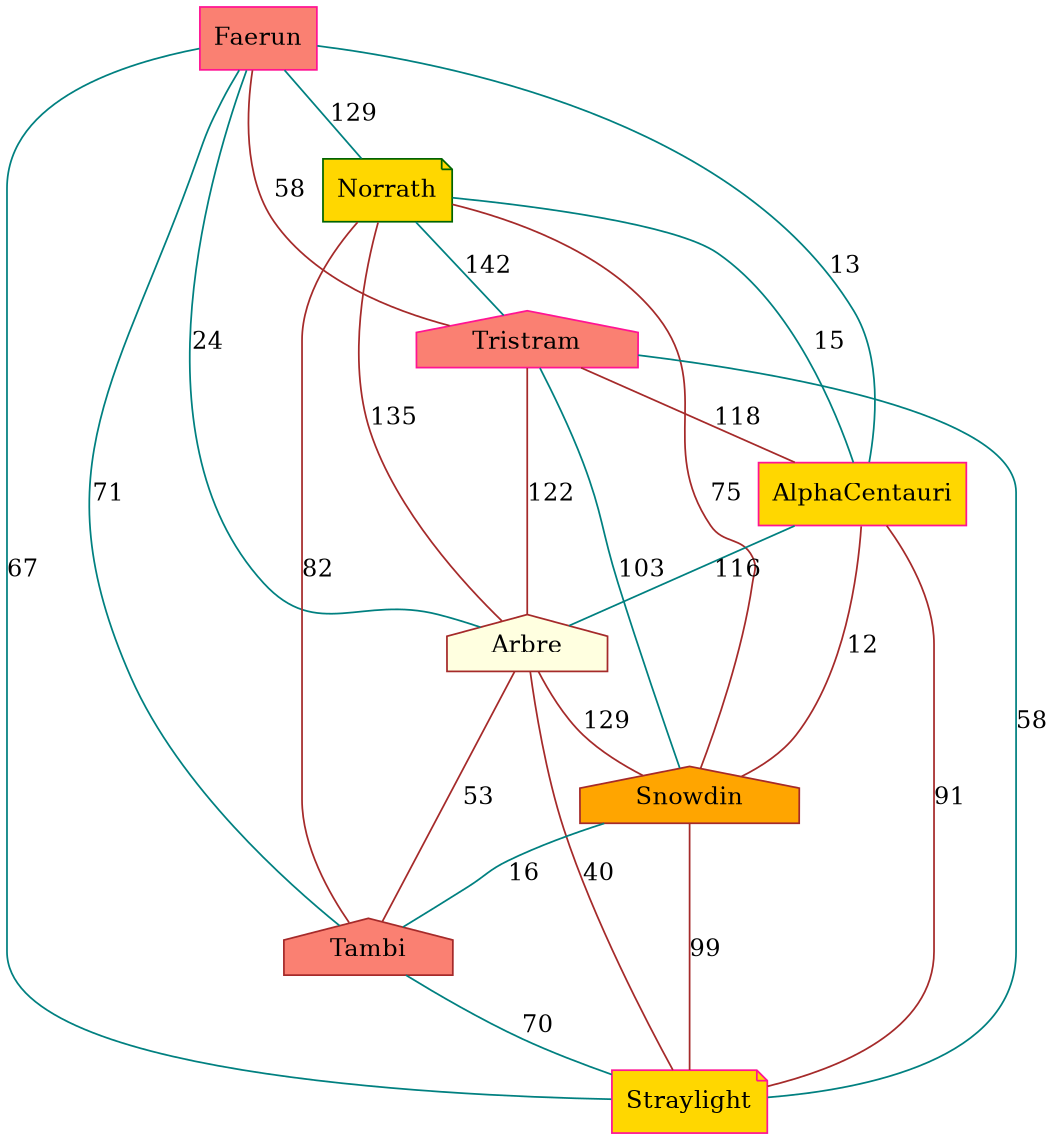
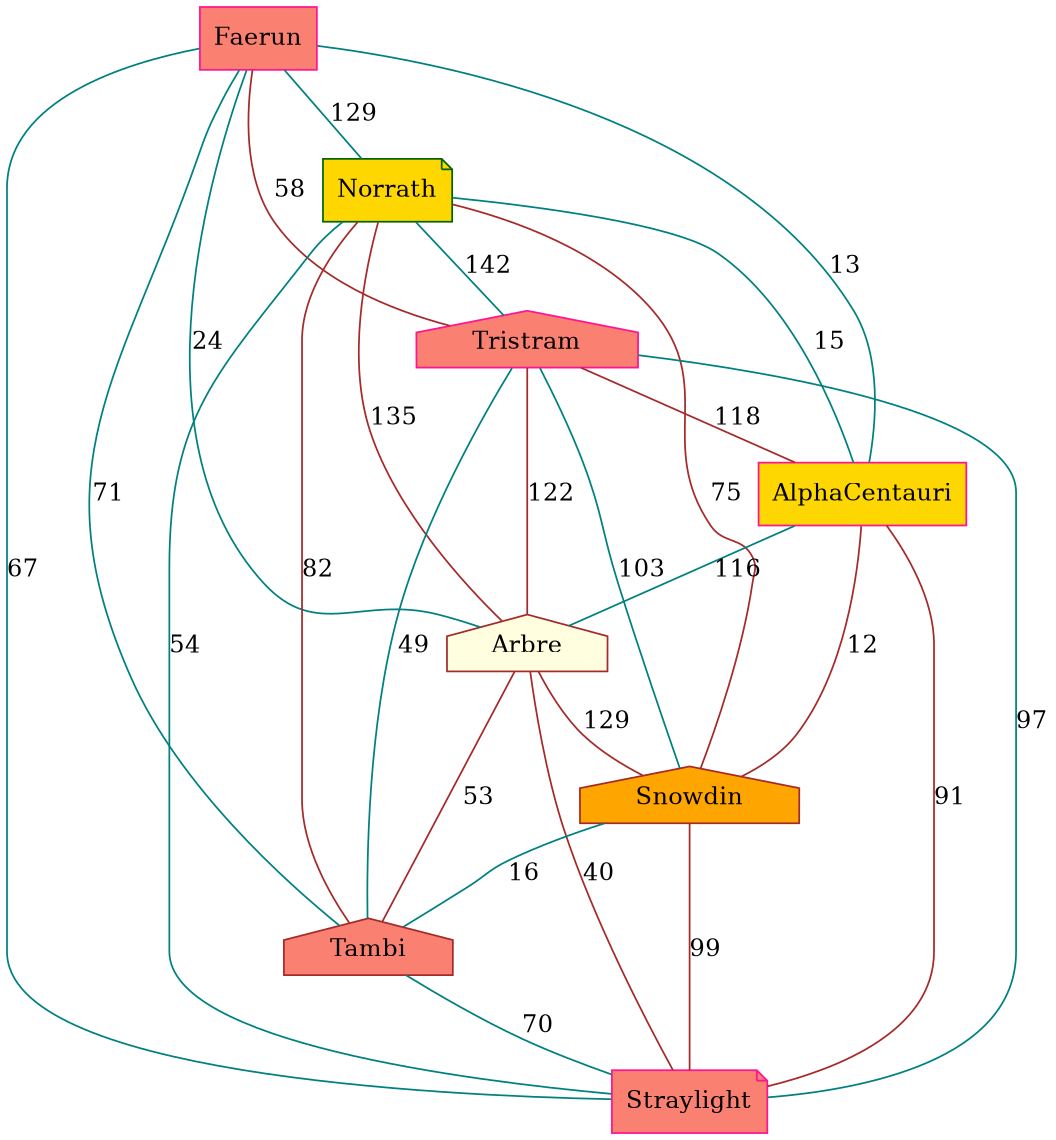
edge "Tristram" -- "Tambi": added, label "49"
edge "Tristram" -- "Straylight": label "58" -> "97"
edge "Norrath" -- "Straylight": added, label "54"
node "Straylight": fillcolor gold -> salmon
